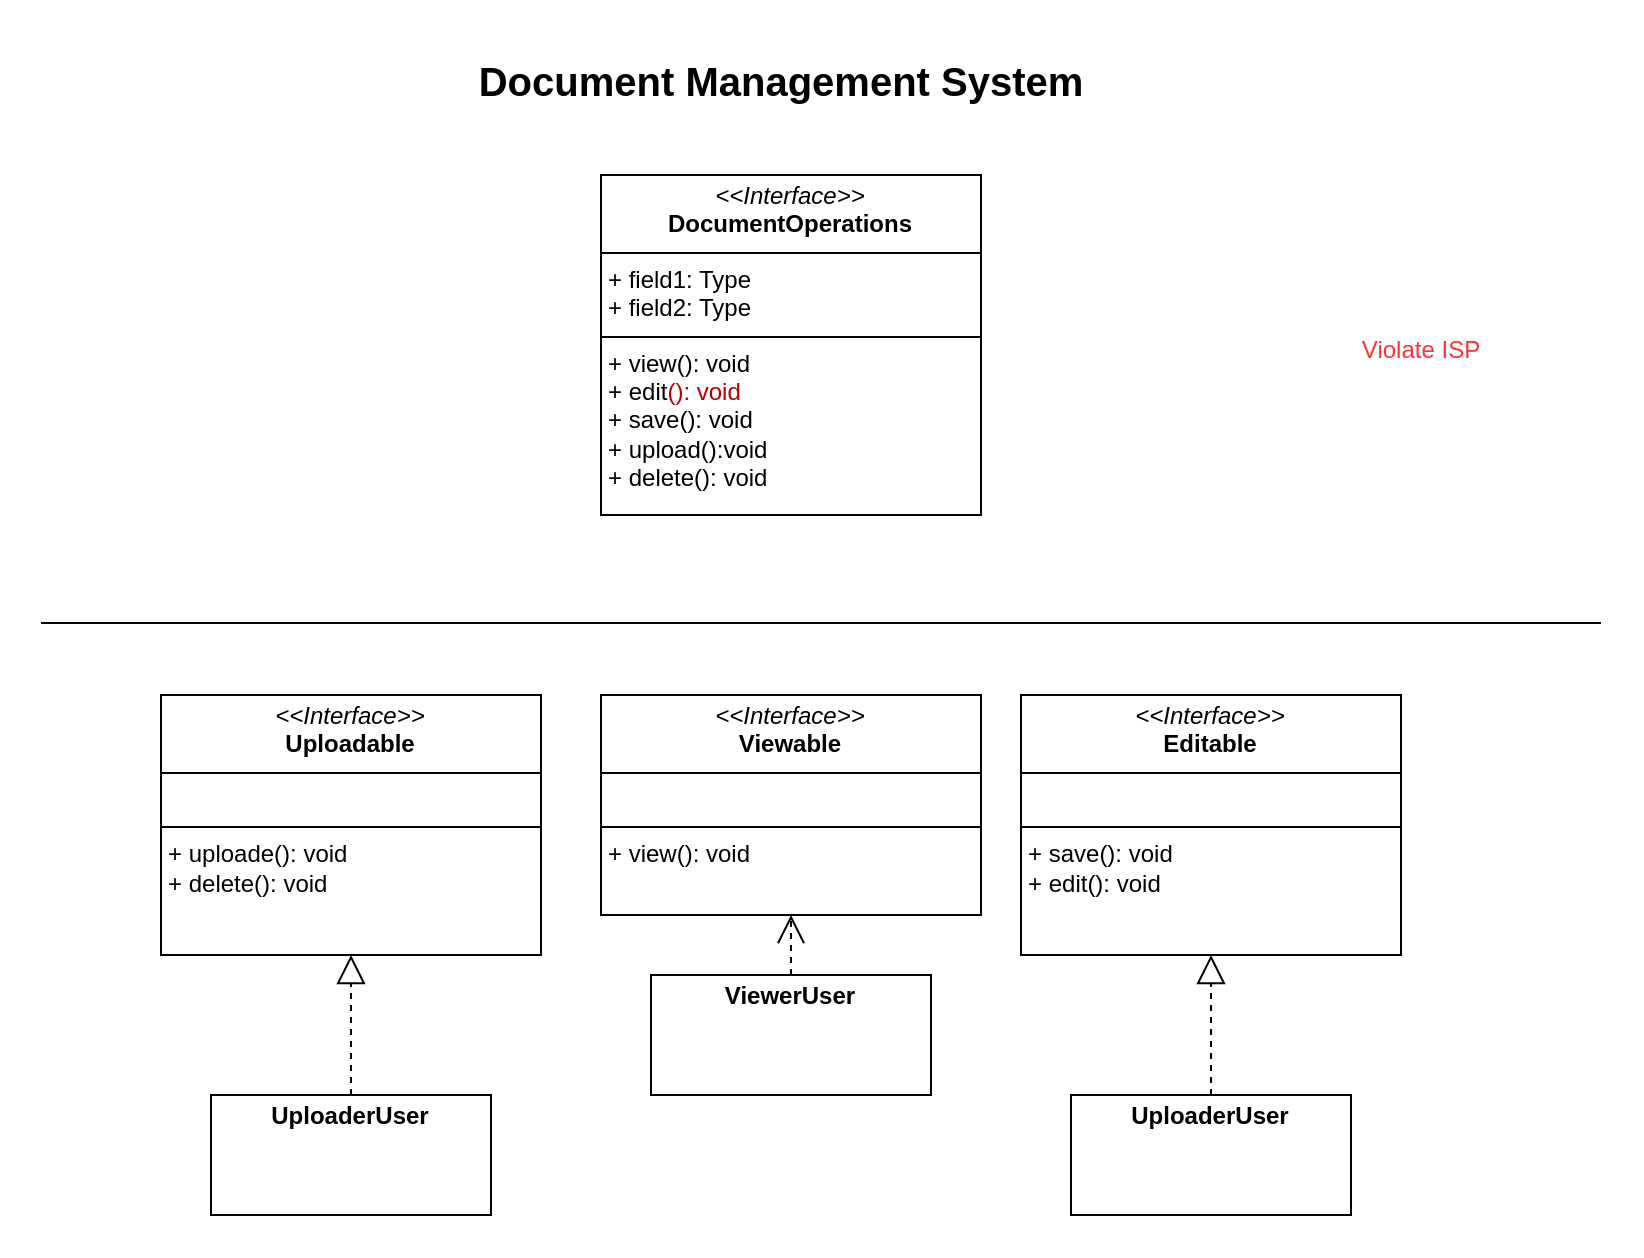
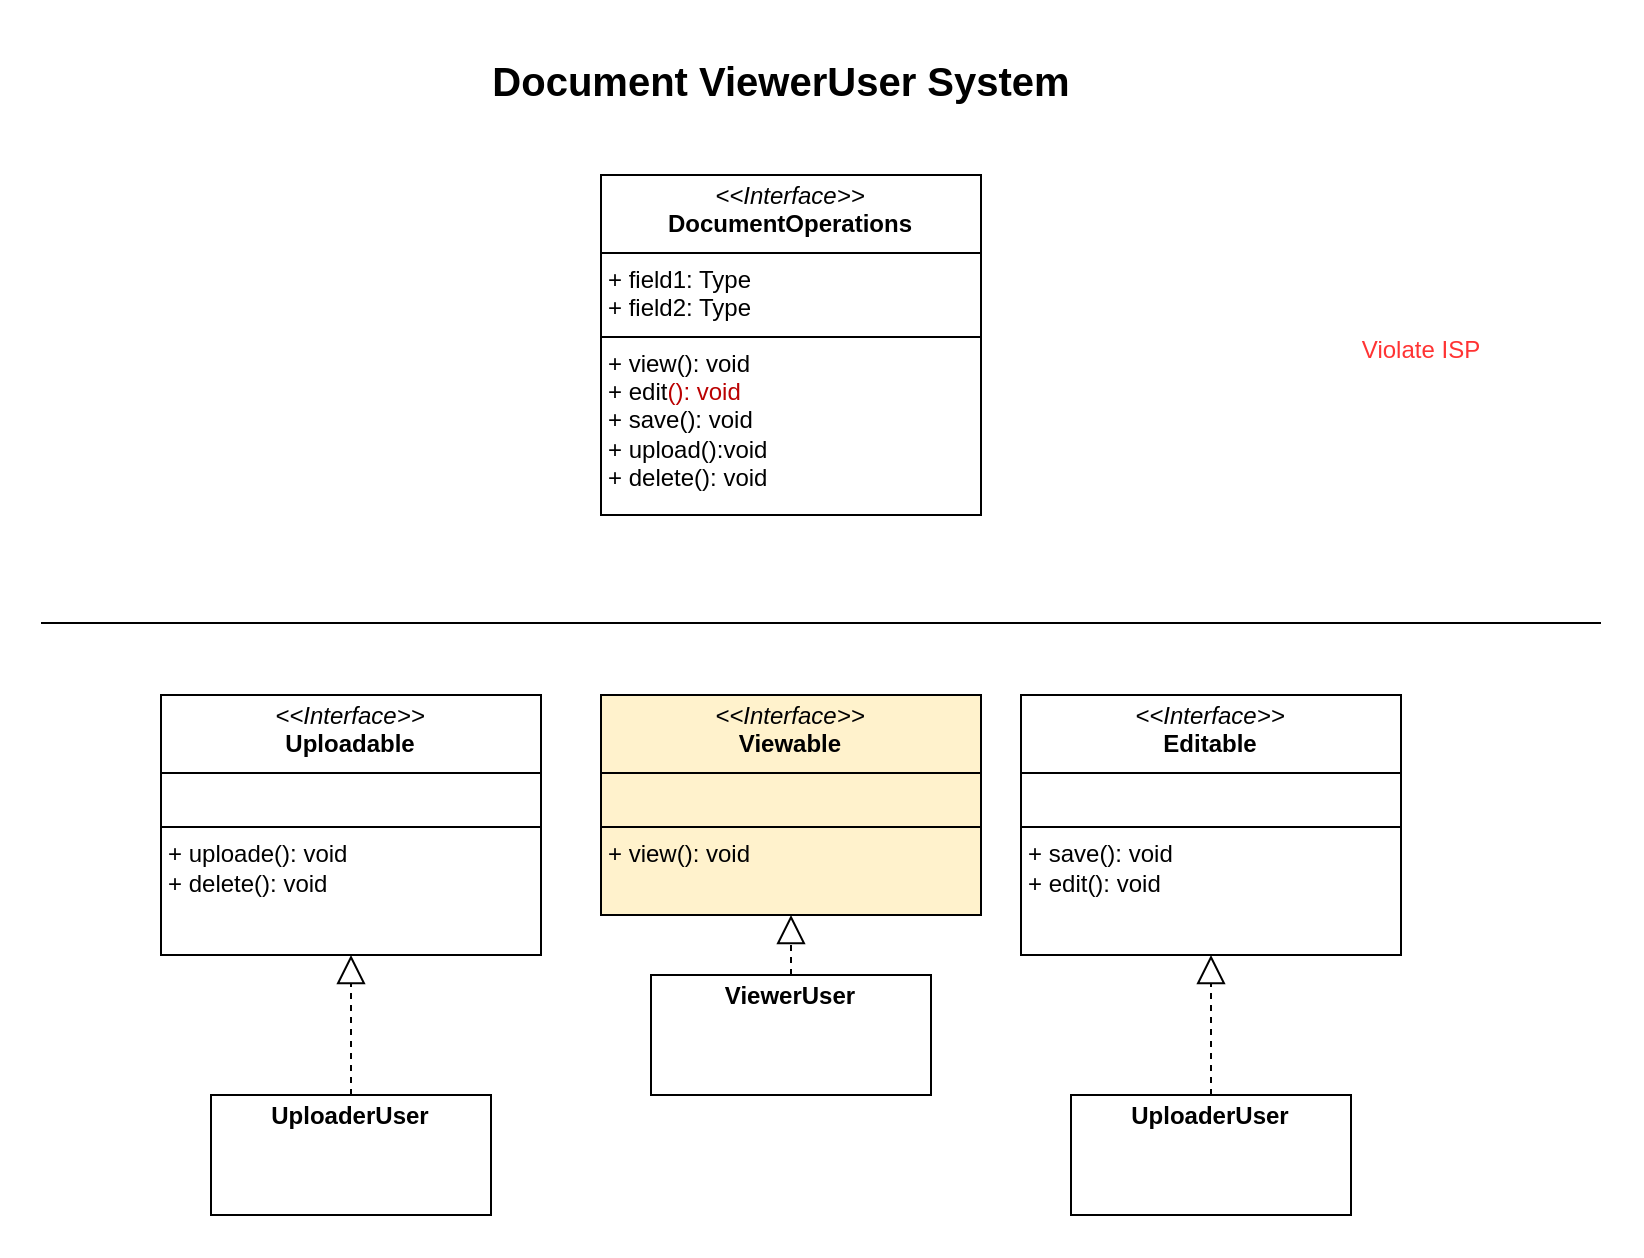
node "Document Management System": label "Document Management System" -> "Document ViewerUser System"
node "<<Interface>> Viewable + view(): void": fillcolor #ffffff -> #fff2cc
edge "ViewerUser" -> "<<Interface>> Viewable + view(): void": arrowhead open -> block
